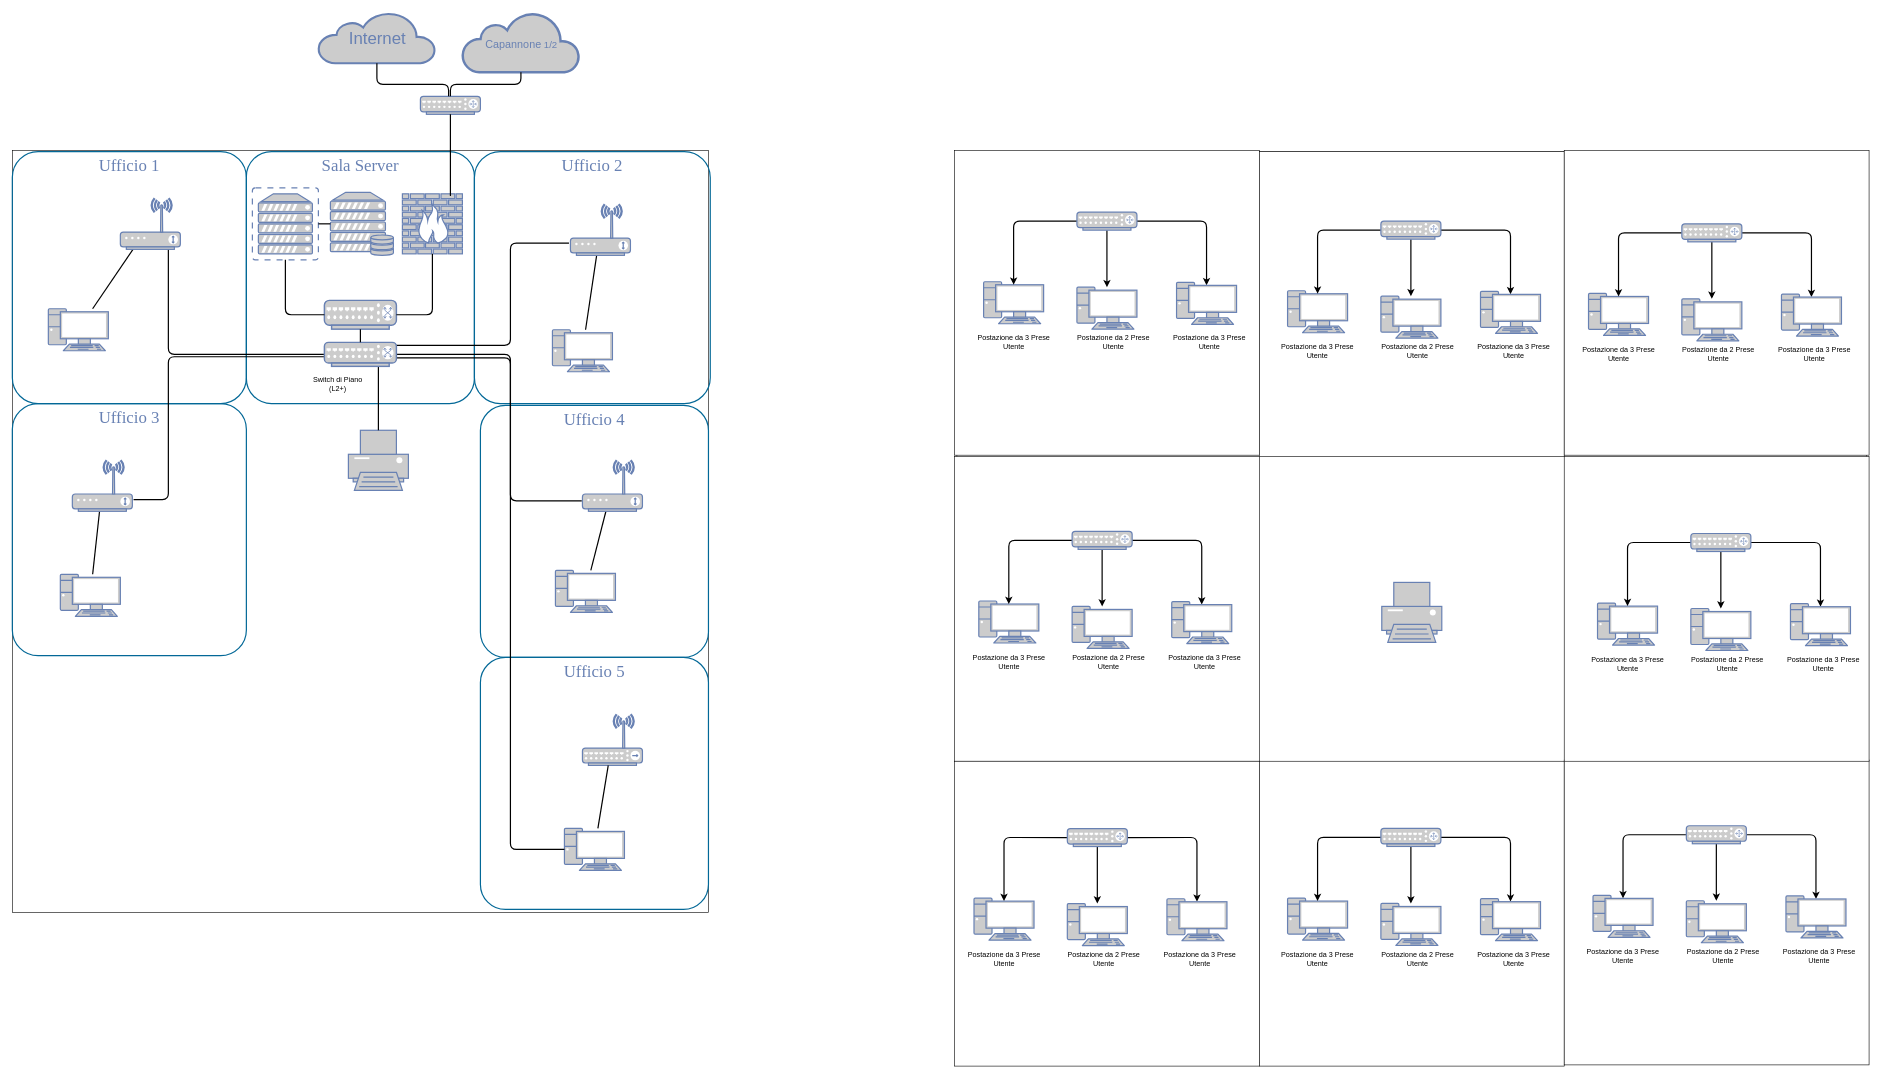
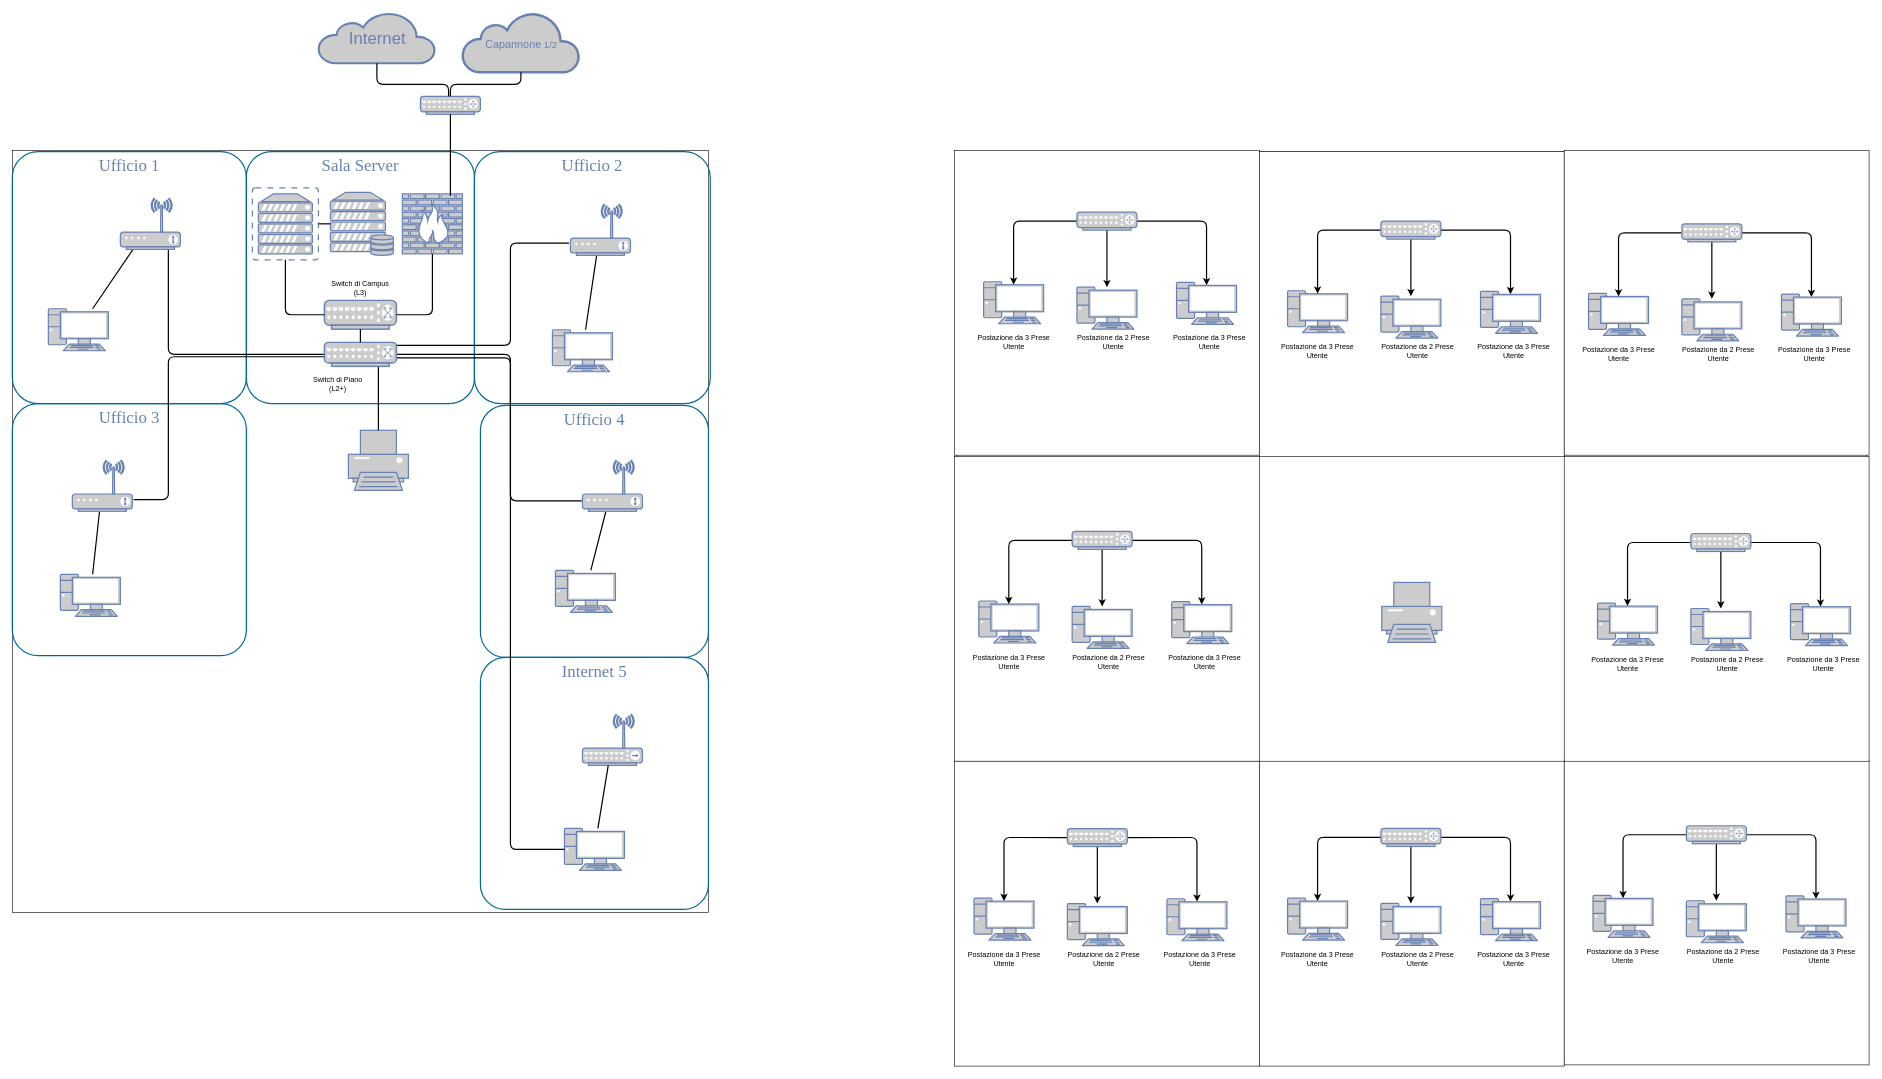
node "Switch di Campus (L3)": added
node "Ufficio 5": label "Ufficio 5" -> "Internet 5"
